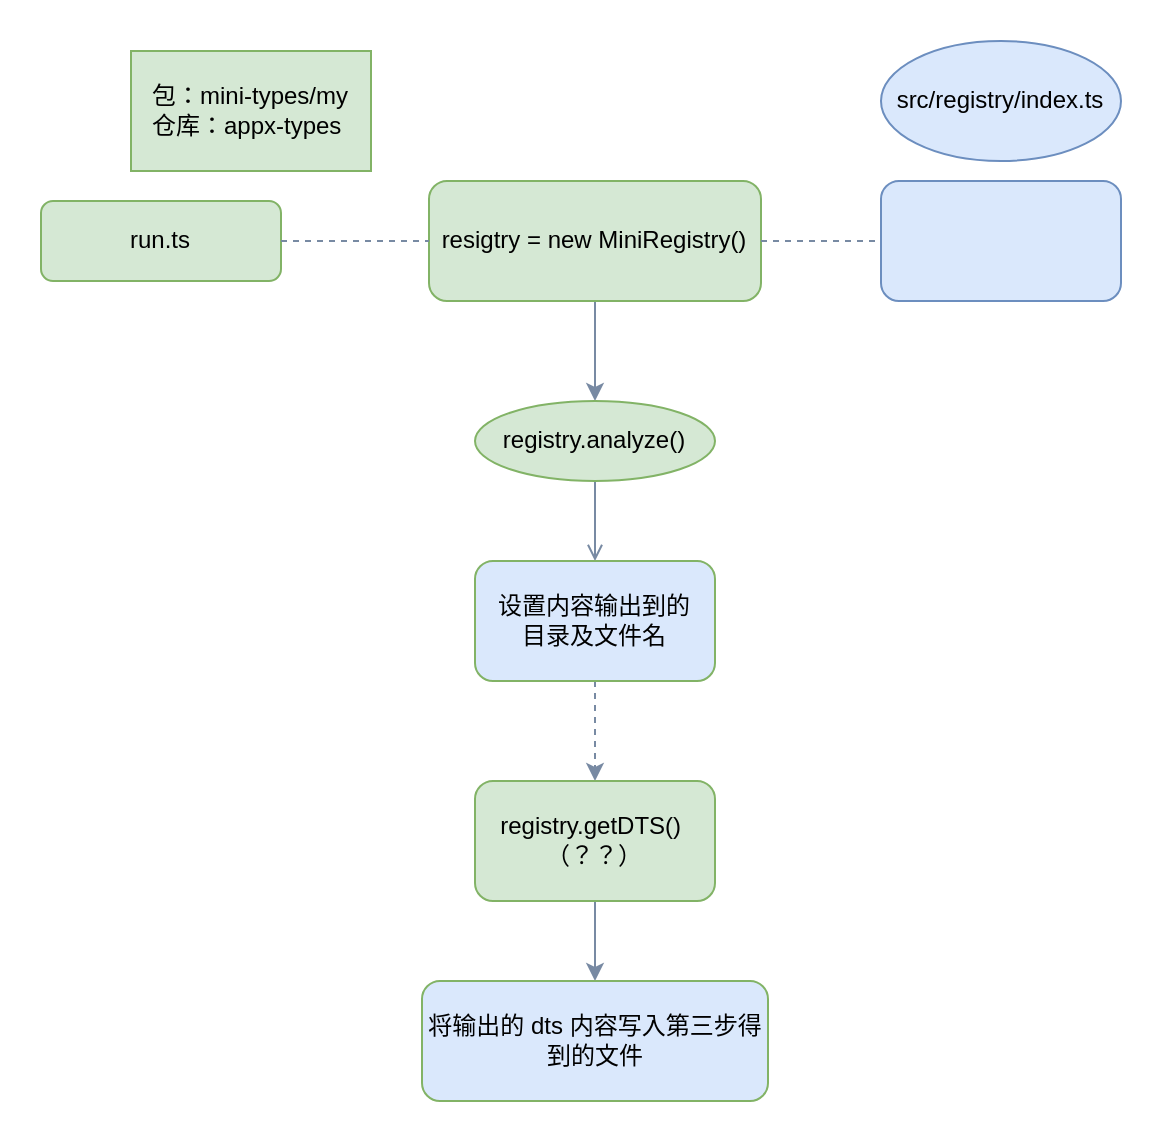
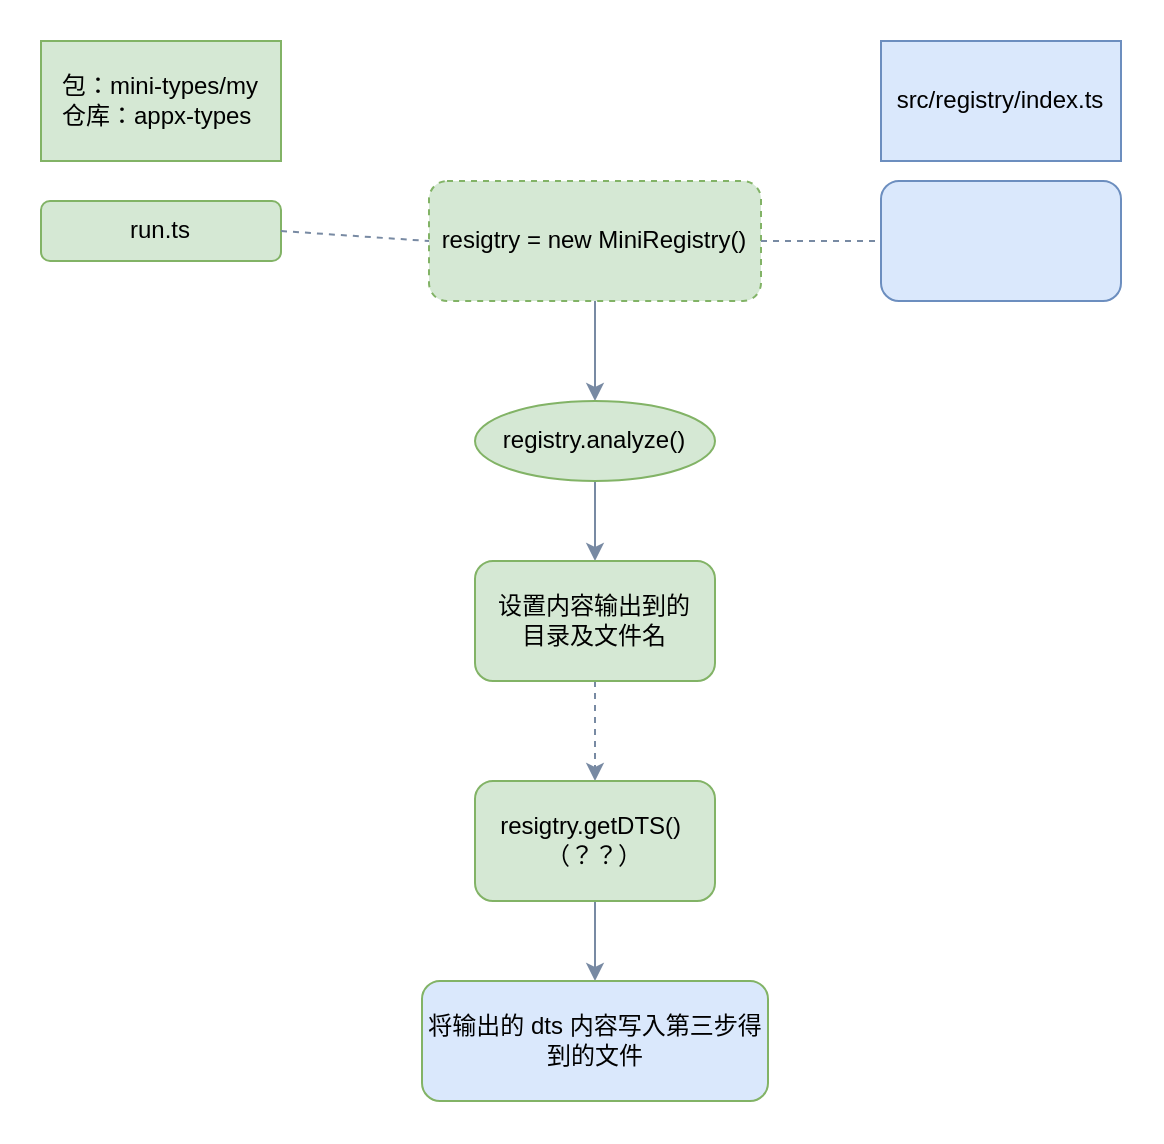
node "src/registry/index.ts": shape ellipse -> rectangle
node "包：mini-types/my 仓库：appx-types": moved (251, 111) -> (161, 101)
node "run.ts": size 240x80 -> 240x60
node "resigtry = new MiniRegistry()": style solid -> dashed
edge "registry.analyze()" -> "设置内容输出到的 目录及文件名": arrowhead open -> classic
node "设置内容输出到的 目录及文件名": fillcolor #dae8fc -> #d5e8d4
node "registry.getDTS() （？？）": label "registry.getDTS() （？？）" -> "resigtry.getDTS() （？？）"
